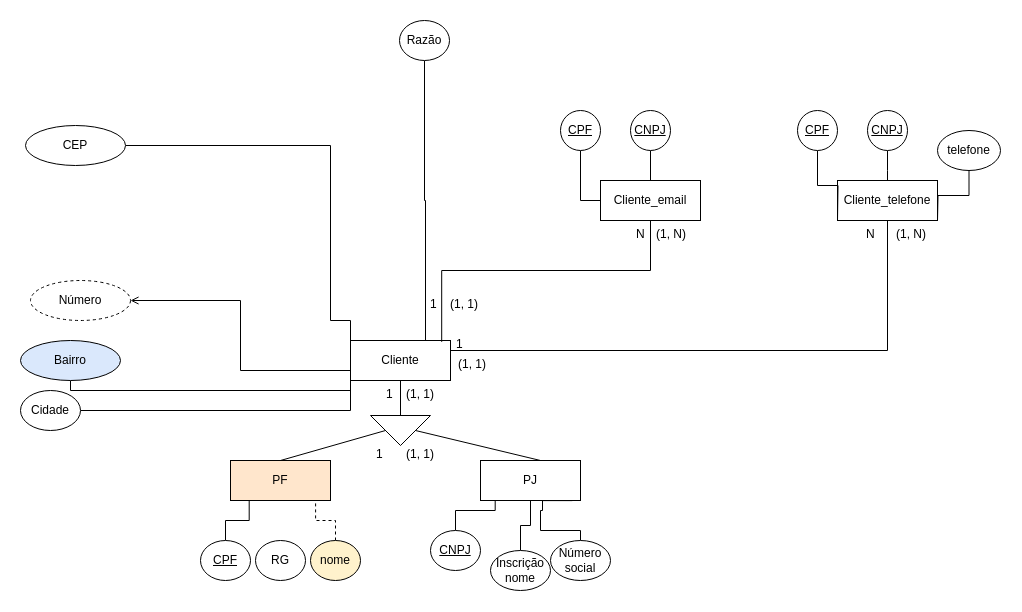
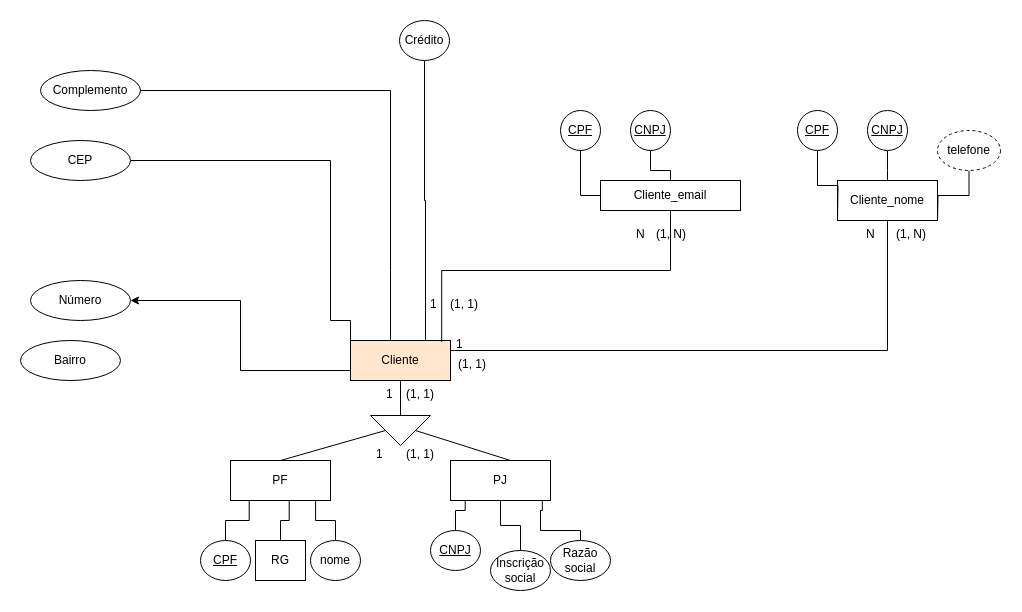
node "Razão": label "Razão" -> "Crédito"
node "Complemento": added
edge "Complemento" -- "Cliente": added
node "CEP": moved (76, 146) -> (81, 161)
node "telefone": style solid -> dashed
node "Cliente_email": size 100x40 -> 140x30
node "Cliente_telefone": label "Cliente_telefone" -> "Cliente_nome"
node "Número": style dashed -> solid
edge "Cliente" -> "Número": arrowhead open -> classic
node "Bairro": fillcolor #dae8fc -> #ffffff
node "Cliente": fillcolor #ffffff -> #ffe6cc
edge "Bairro" -- "Cliente": removed
node "Cidade": removed
edge "Cliente" -- "Cidade": removed
node "PF": fillcolor #ffe6cc -> #ffffff
node "PJ": moved (531, 481) -> (501, 481)
edge "PF" -- "RG": added
edge "PF" -- "nome": style dashed -> solid
node "RG": shape ellipse -> rectangle
node "nome": fillcolor #fff2cc -> #ffffff
node "Número social": label "Número social" -> "Razão social"
node "Inscrição nome": label "Inscrição nome" -> "Inscrição social"
